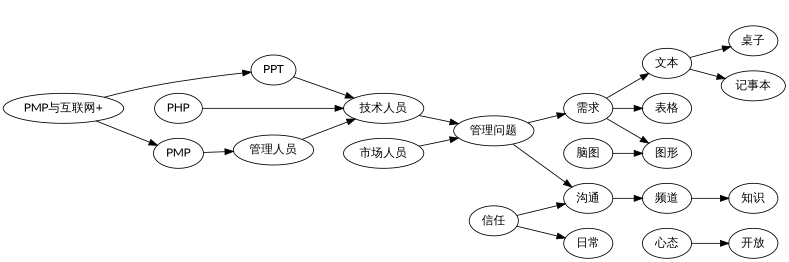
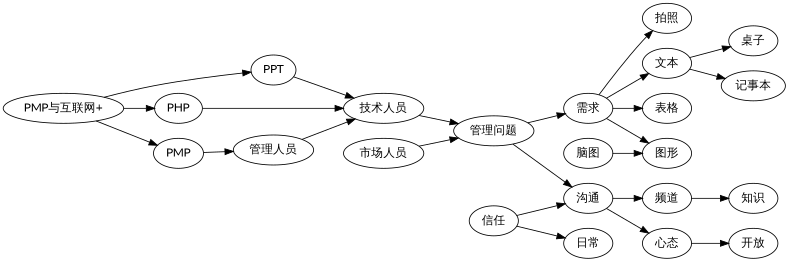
node "拍照": added
edge "PMP与互联网+" -> "PHP": added
edge "沟通" -> "心态": added
